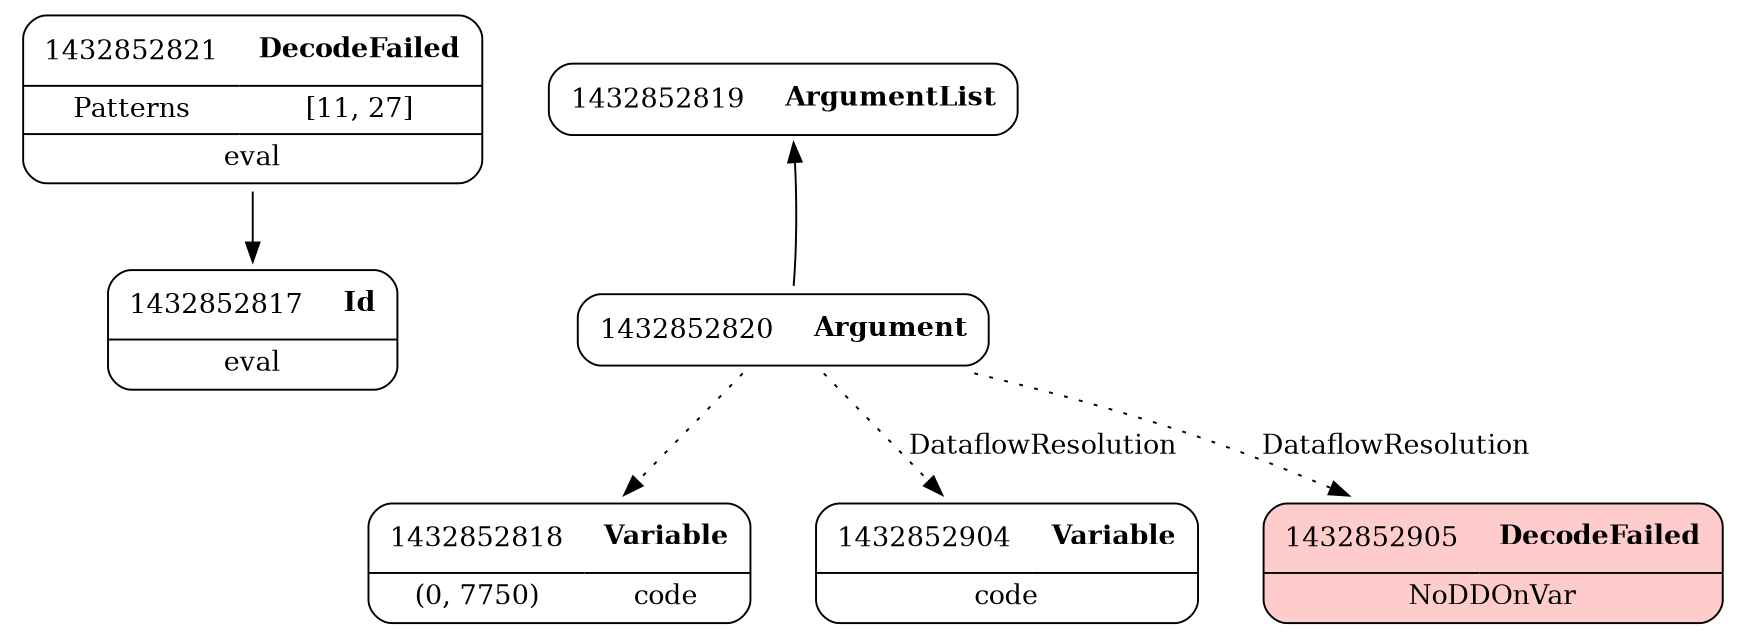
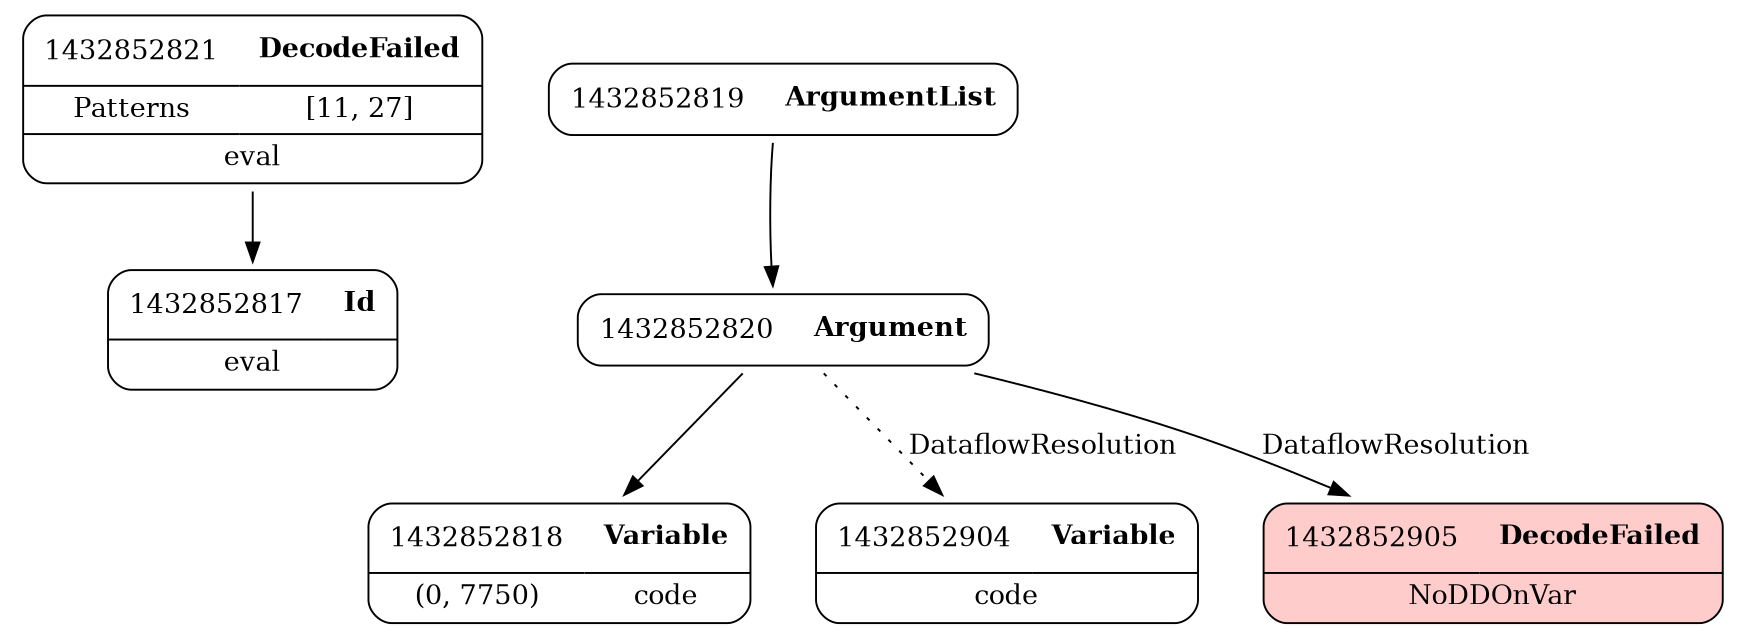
edge "1432852820" -> "1432852819": reversed
edge "1432852820" -> "1432852905": style dotted -> solid
edge "1432852820" -> "1432852818": style dotted -> solid
